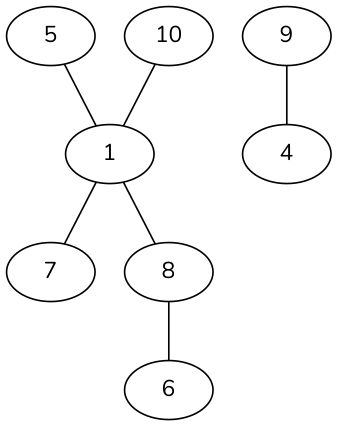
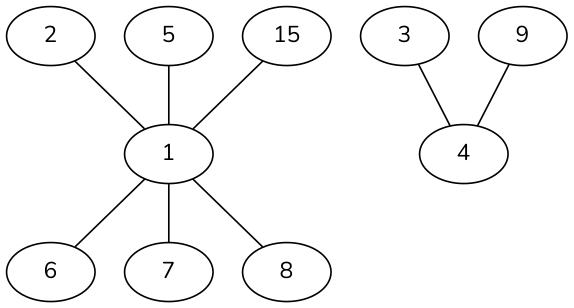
node "2": added
node "10": label "10" -> "15"
node "3": added
edge "8" -- "6": now "1" -- "6"
